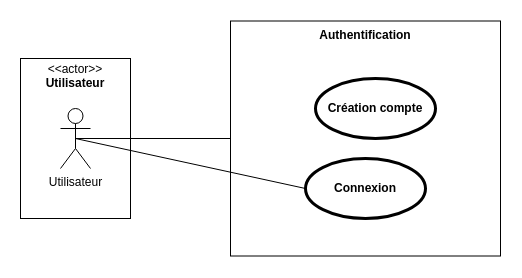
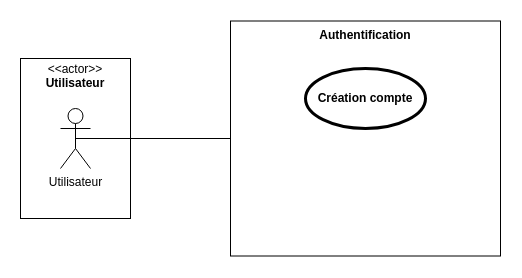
node "Création compte": moved (376, 109) -> (366, 99)
edge "Utilisateur" -- "Connexion": removed
node "Connexion": removed
